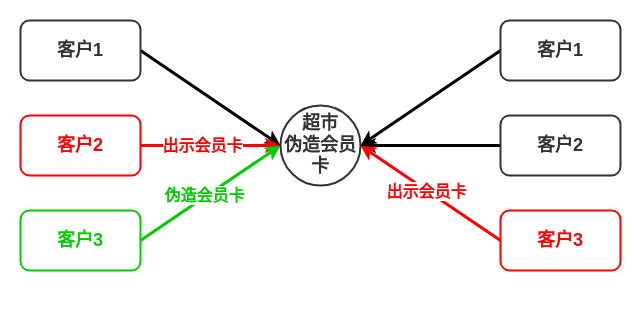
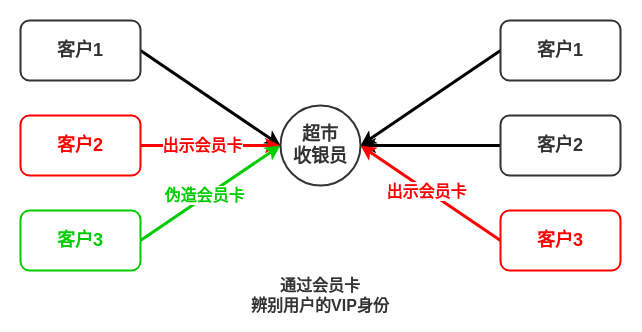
node "超市 伪造会员卡": label "超市 伪造会员卡" -> "超市 收银员"
node "通过会员卡 辨别用户的VIP身份": added
